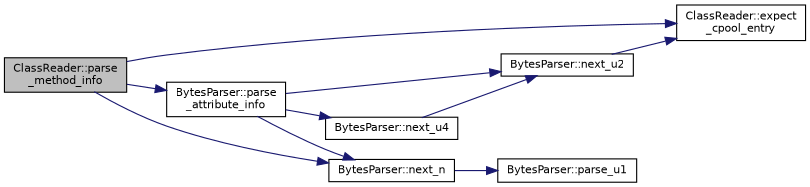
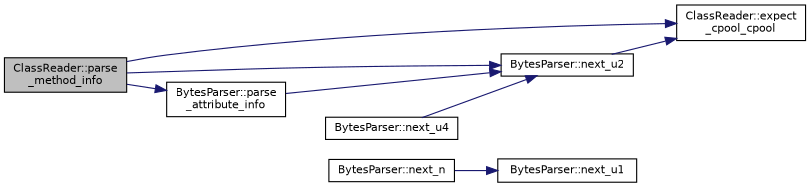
node "ClassReader::expect _cpool_entry": label "ClassReader::expect _cpool_entry" -> "ClassReader::expect _cpool_cpool"
edge "BytesParser::parse _attribute_info" -> "BytesParser::next_u4": removed
edge "ClassReader::parse _method_info" -> "BytesParser::next_n": now "ClassReader::parse _method_info" -> "BytesParser::next_u2"
edge "BytesParser::parse _attribute_info" -> "BytesParser::next_n": removed
node "BytesParser::parse_u1": label "BytesParser::parse_u1" -> "BytesParser::next_u1"
